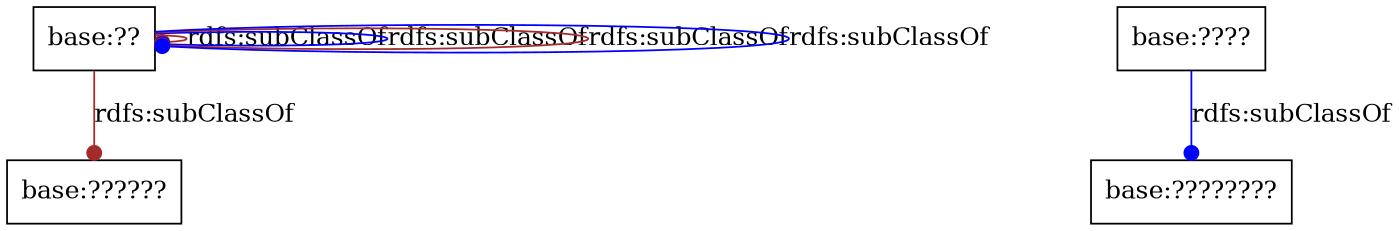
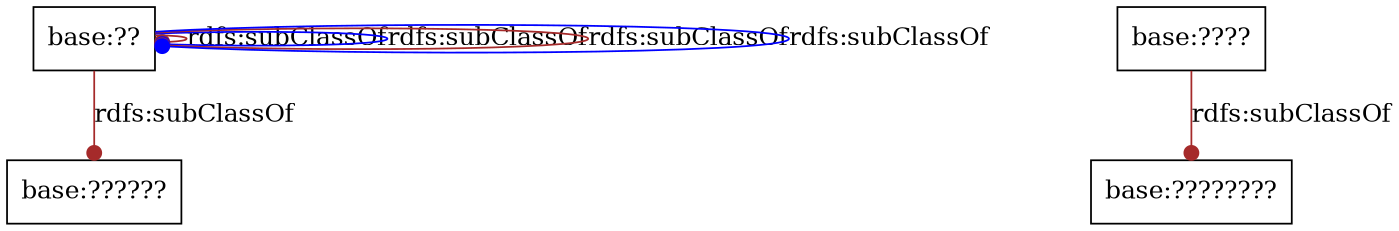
edge "base:????" -> "base:????????": color blue -> brown
